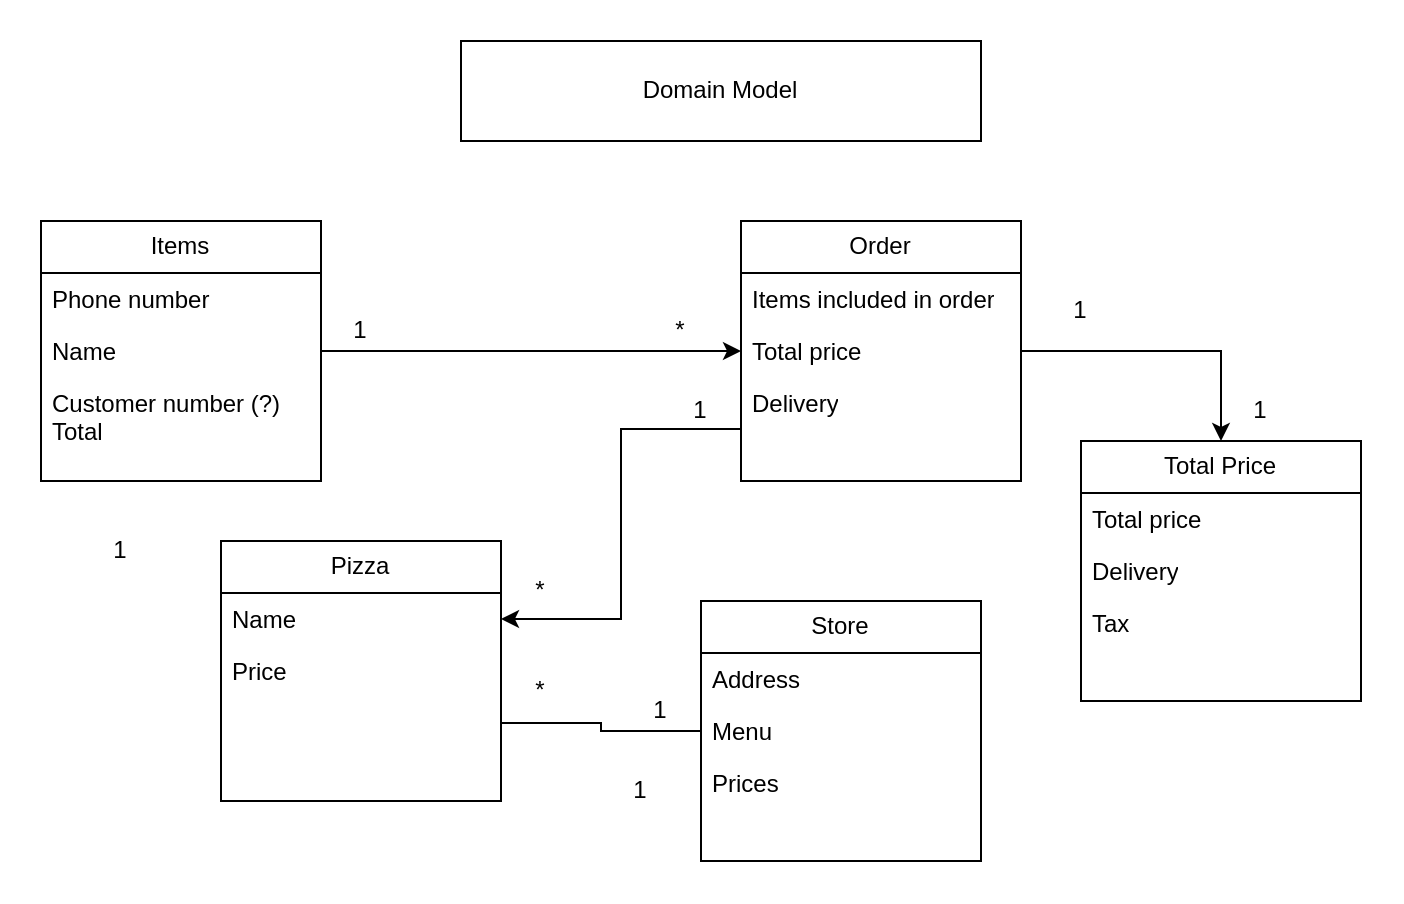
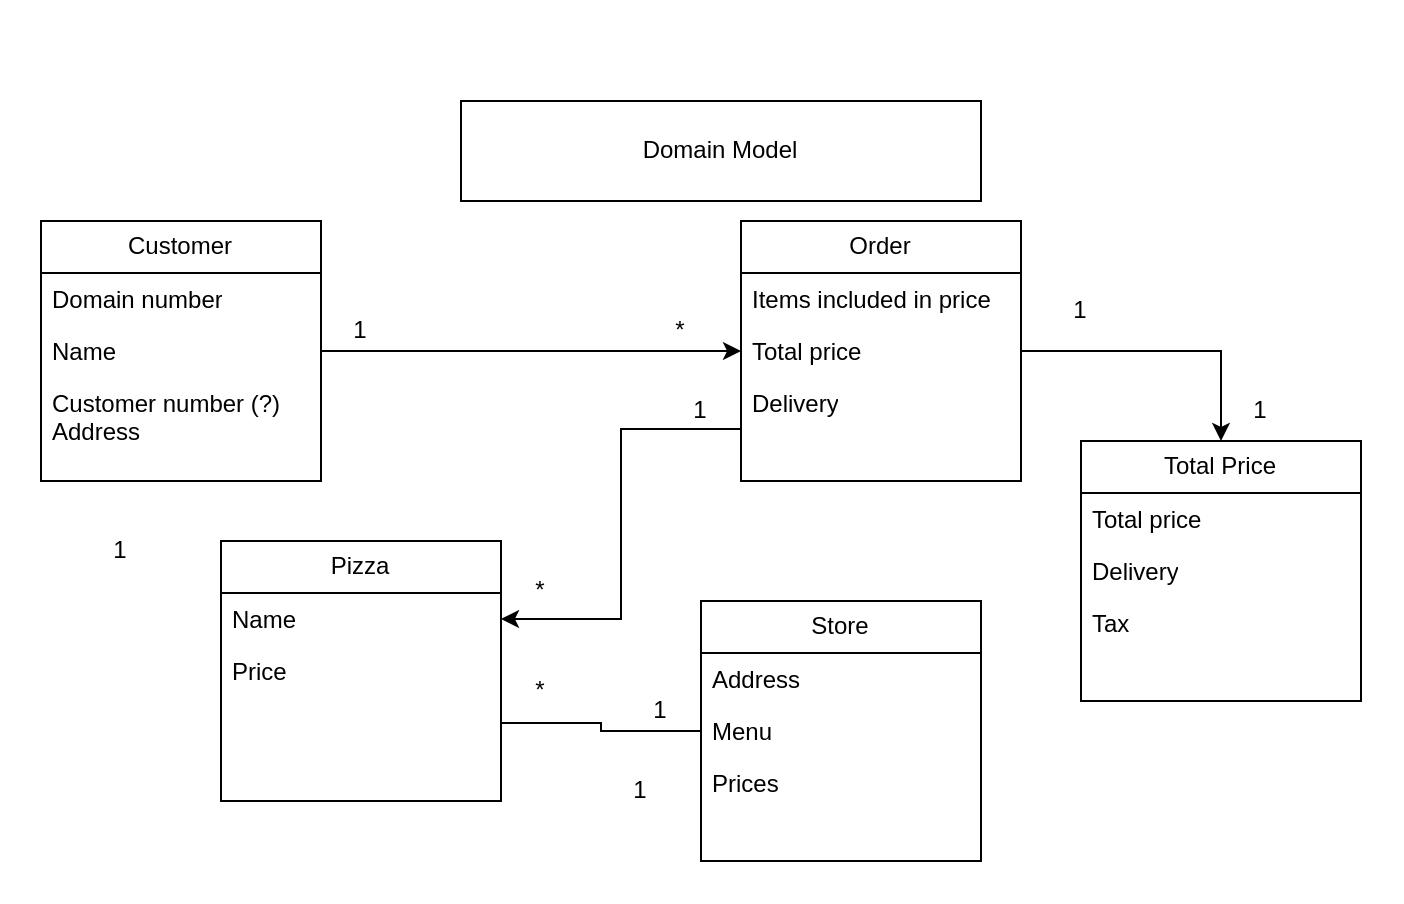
node "Domain Model": moved (721, 91) -> (721, 151)
node "Items": label "Items" -> "Customer"
node "Phone number": label "Phone number" -> "Domain number"
node "Items included in order": label "Items included in order" -> "Items included in price"
node "Customer number (?) Total": label "Customer number (?) Total" -> "Customer number (?) Address"
